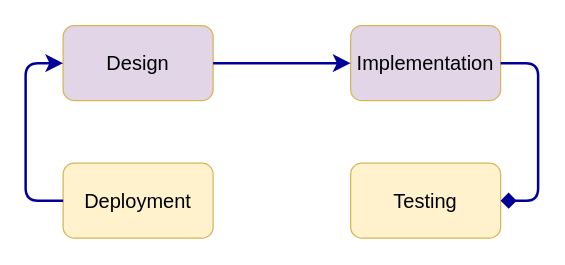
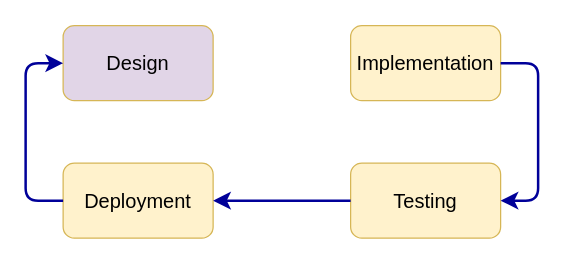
edge "Design" -> "Implementation": removed
node "Implementation": fillcolor #e1d5e7 -> #fff2cc
edge "Testing" -> "Deployment": added
edge "Implementation" -> "Testing": arrowhead diamond -> classic
